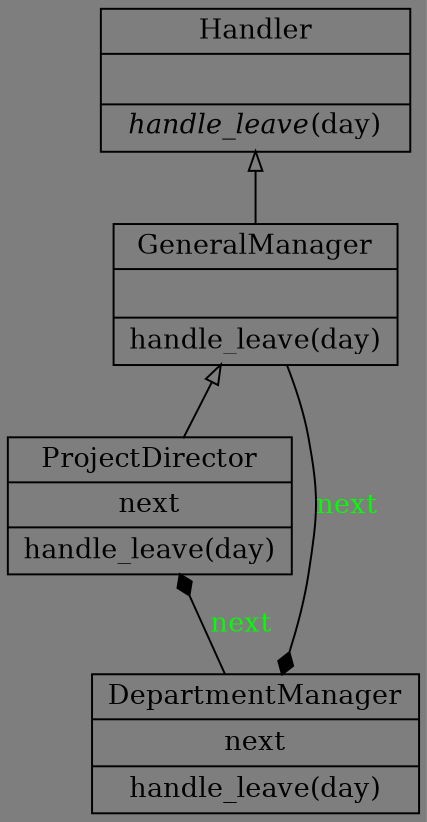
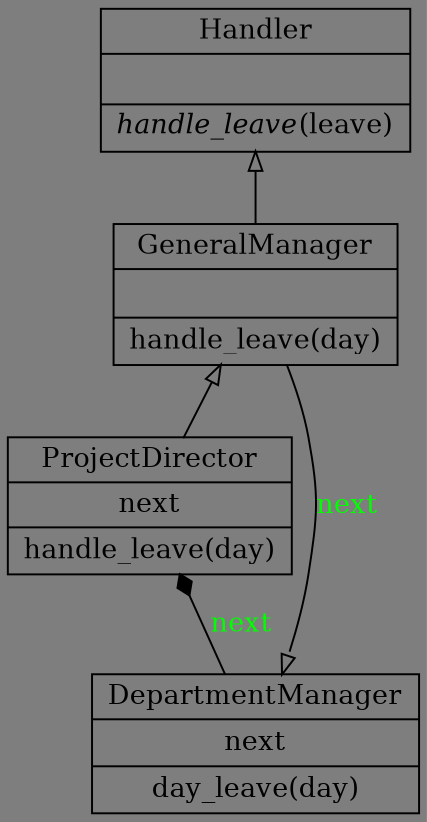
node "Handler": text "(day)" -> "(leave)"
edge "GeneralManager" -> "DepartmentManager": arrowhead diamond -> empty
node "DepartmentManager": text "handle_leave(day)" -> "day_leave(day)"
